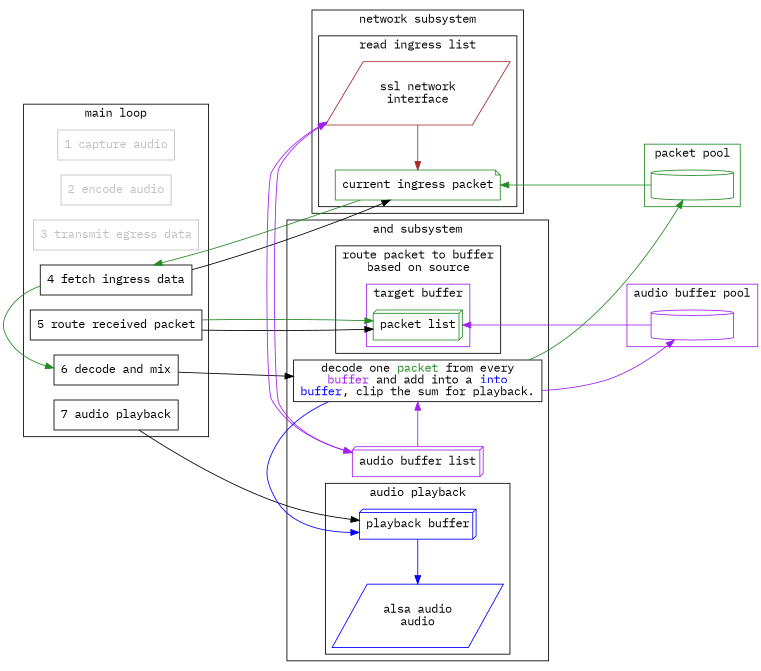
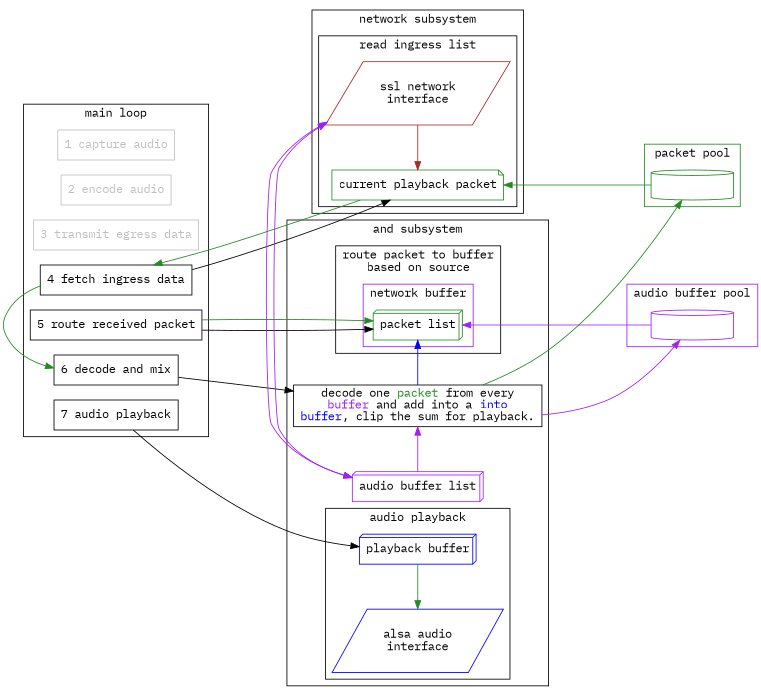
node "current ingress packet": label "current ingress packet" -> "current playback packet"
cluster "target buffer": label "target buffer" -> "network buffer"
edge "decode one" -> "playback buffer": now "decode one" -> "packet list"
edge "playback buffer" -> "alsa audio": color blue -> forestgreen
node "alsa audio": text "audio" -> "interface"
